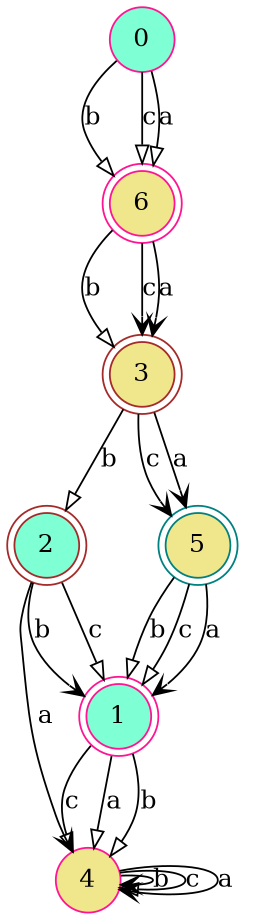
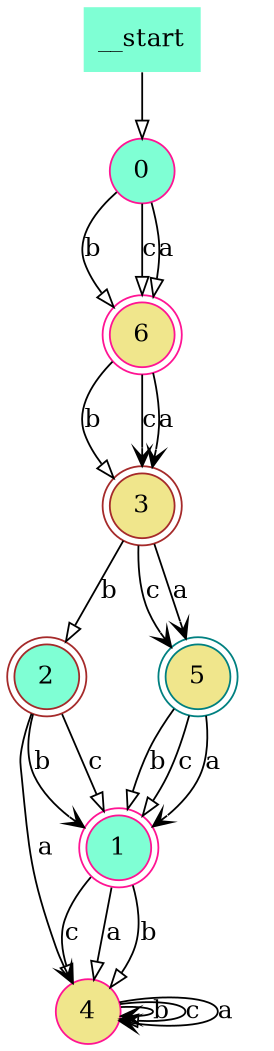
node "__start": added
